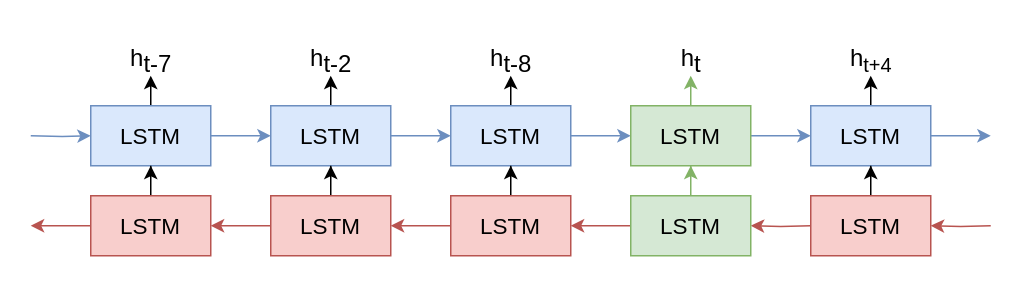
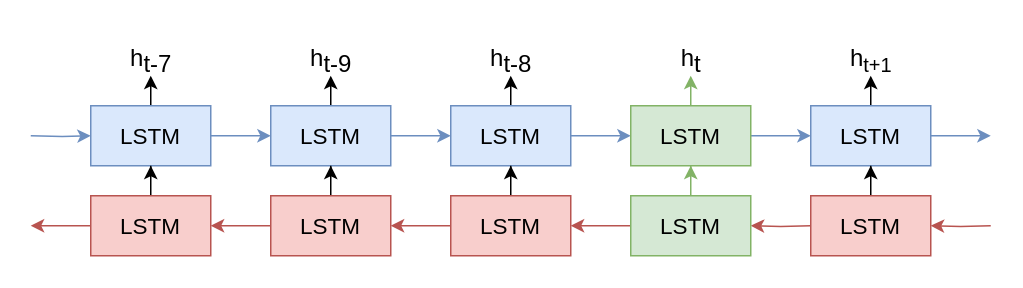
node "ht-2": label "ht-2" -> "ht-9"
node "ht+4": label "ht+4" -> "ht+1"
